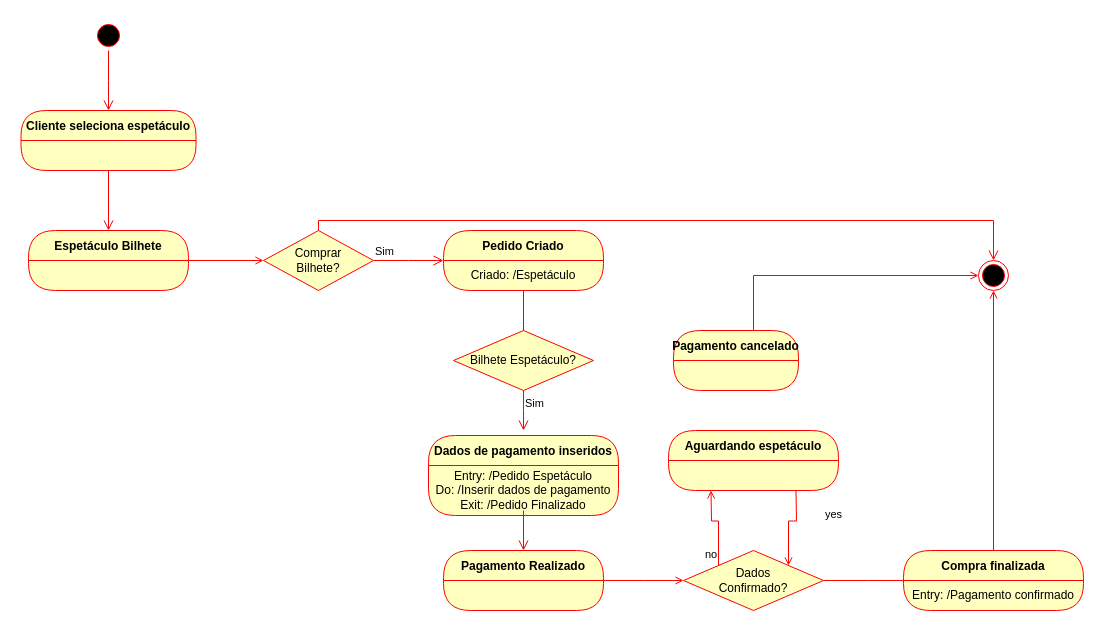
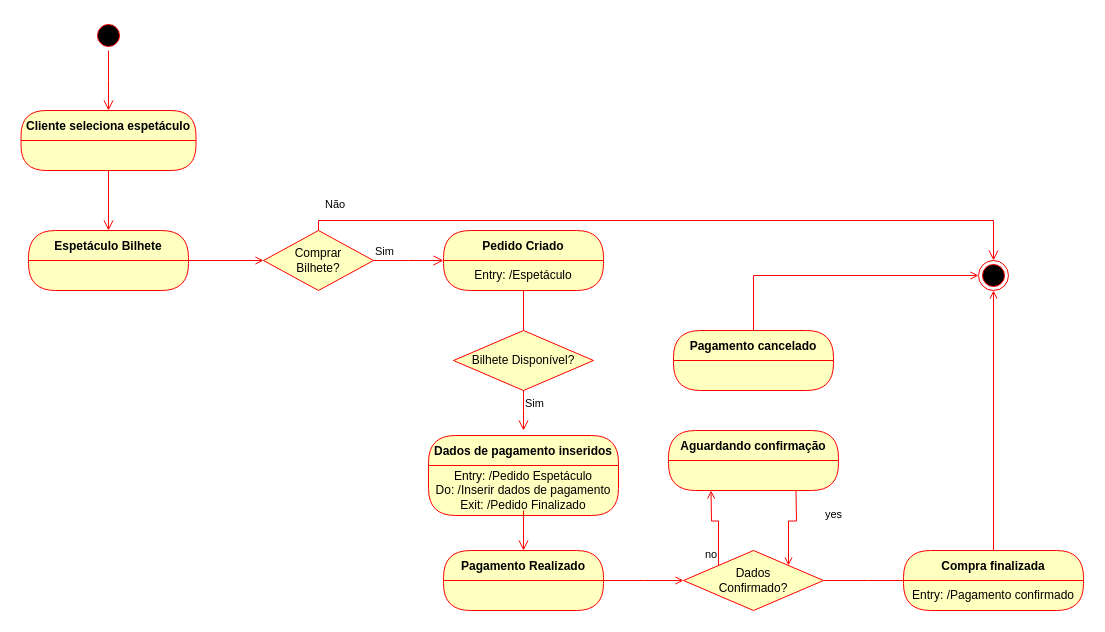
node "Não": added
node "Criado: /Espetáculo": label "Criado: /Espetáculo" -> "Entry: /Espetáculo"
node "Bilhete Espetáculo?": label "Bilhete Espetáculo?" -> "Bilhete Disponível?"
node "Pagamento cancelado": size 125x60 -> 160x60
node "Aguardando espetáculo": label "Aguardando espetáculo" -> "Aguardando confirmação"
